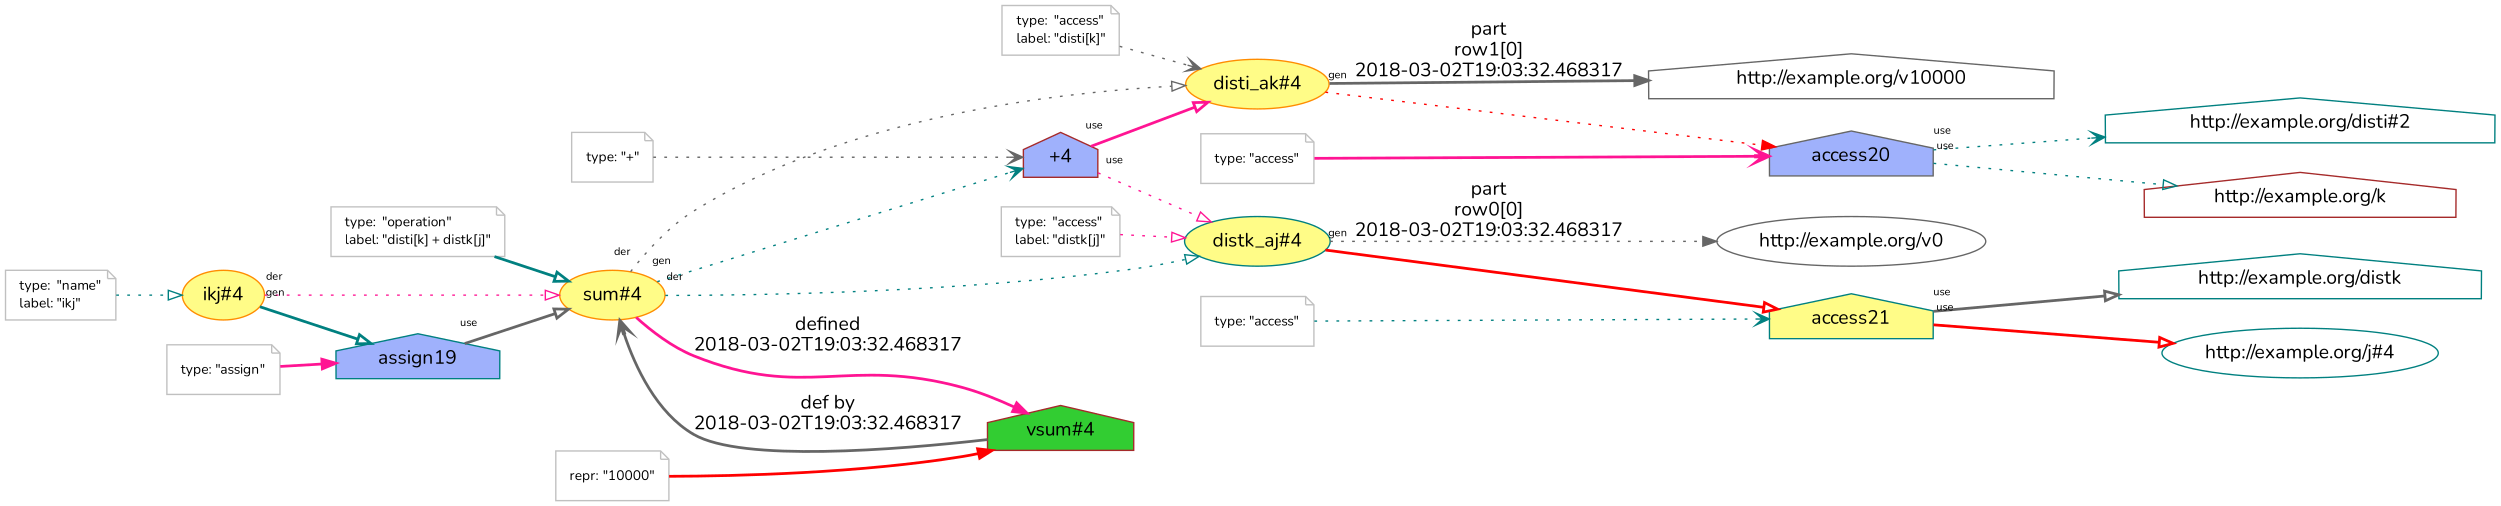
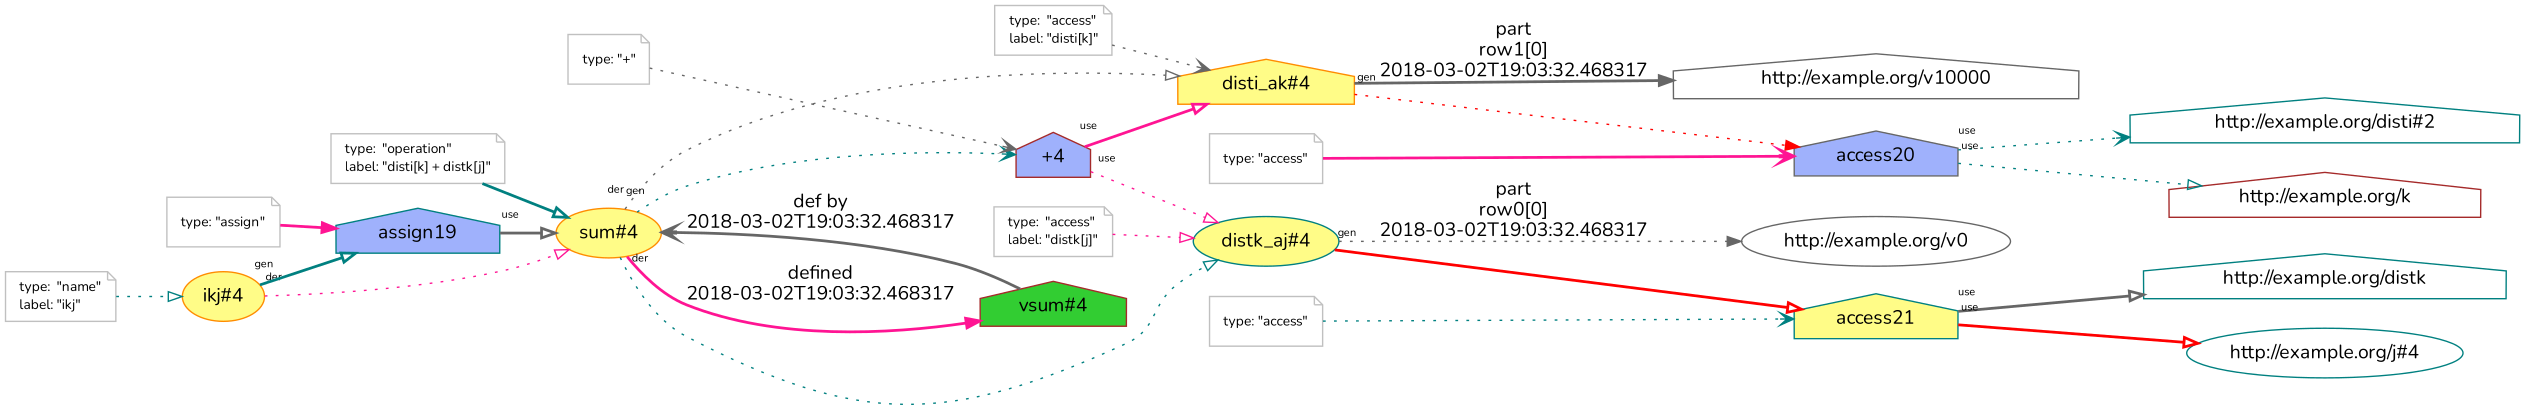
node "disti_ak#4": shape ellipse -> house
node "repr:": removed
